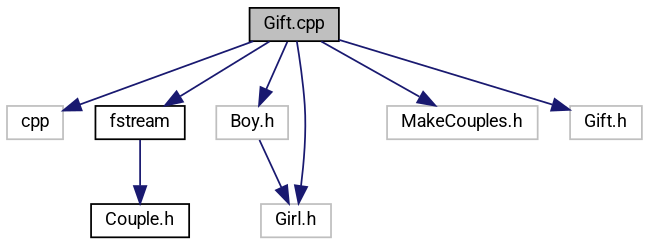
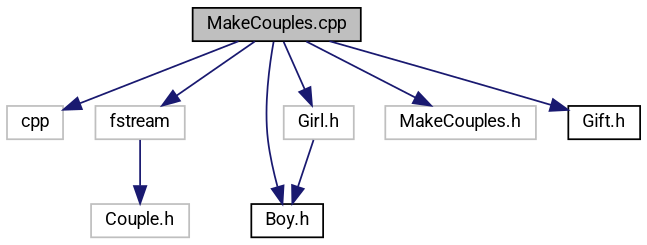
node "Gift.cpp": label "Gift.cpp" -> "MakeCouples.cpp"
node "fstream": color black -> grey75
node "Boy.h": color grey75 -> black
node "Gift.h": color grey75 -> black
edge "Boy.h" -> "Girl.h": reversed
node "Couple.h": color black -> grey75
